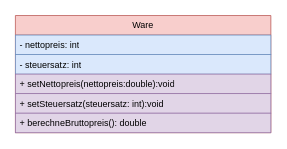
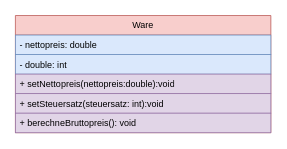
node "- nettopreis: int": label "- nettopreis: int" -> "- nettopreis: double"
node "- steuersatz: int": label "- steuersatz: int" -> "- double: int"
node "+ berechneBruttopreis(): double": label "+ berechneBruttopreis(): double" -> "+ berechneBruttopreis(): void"
